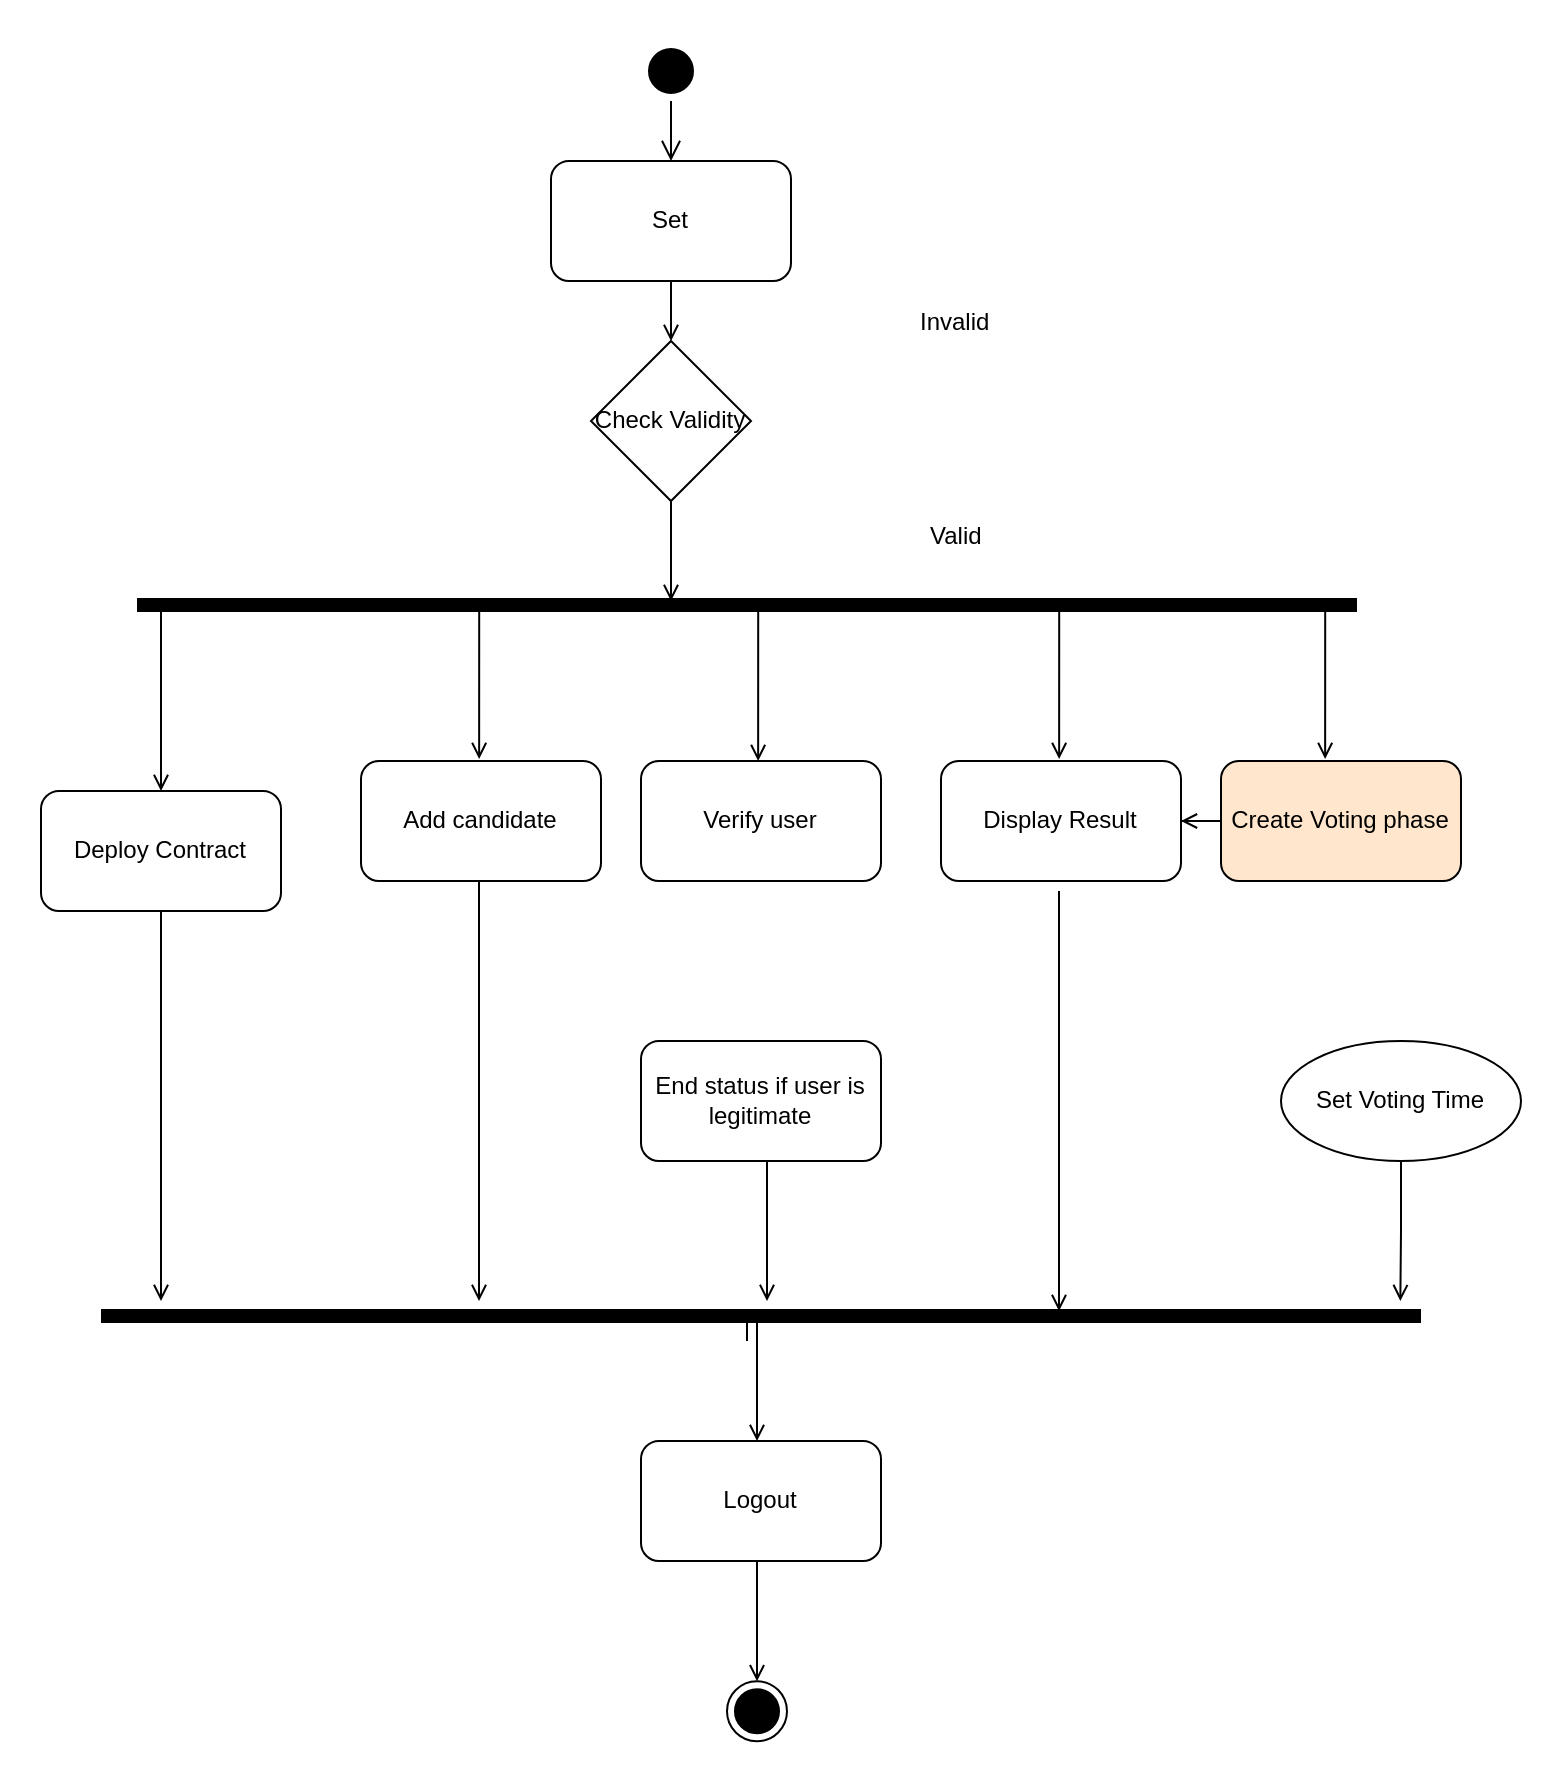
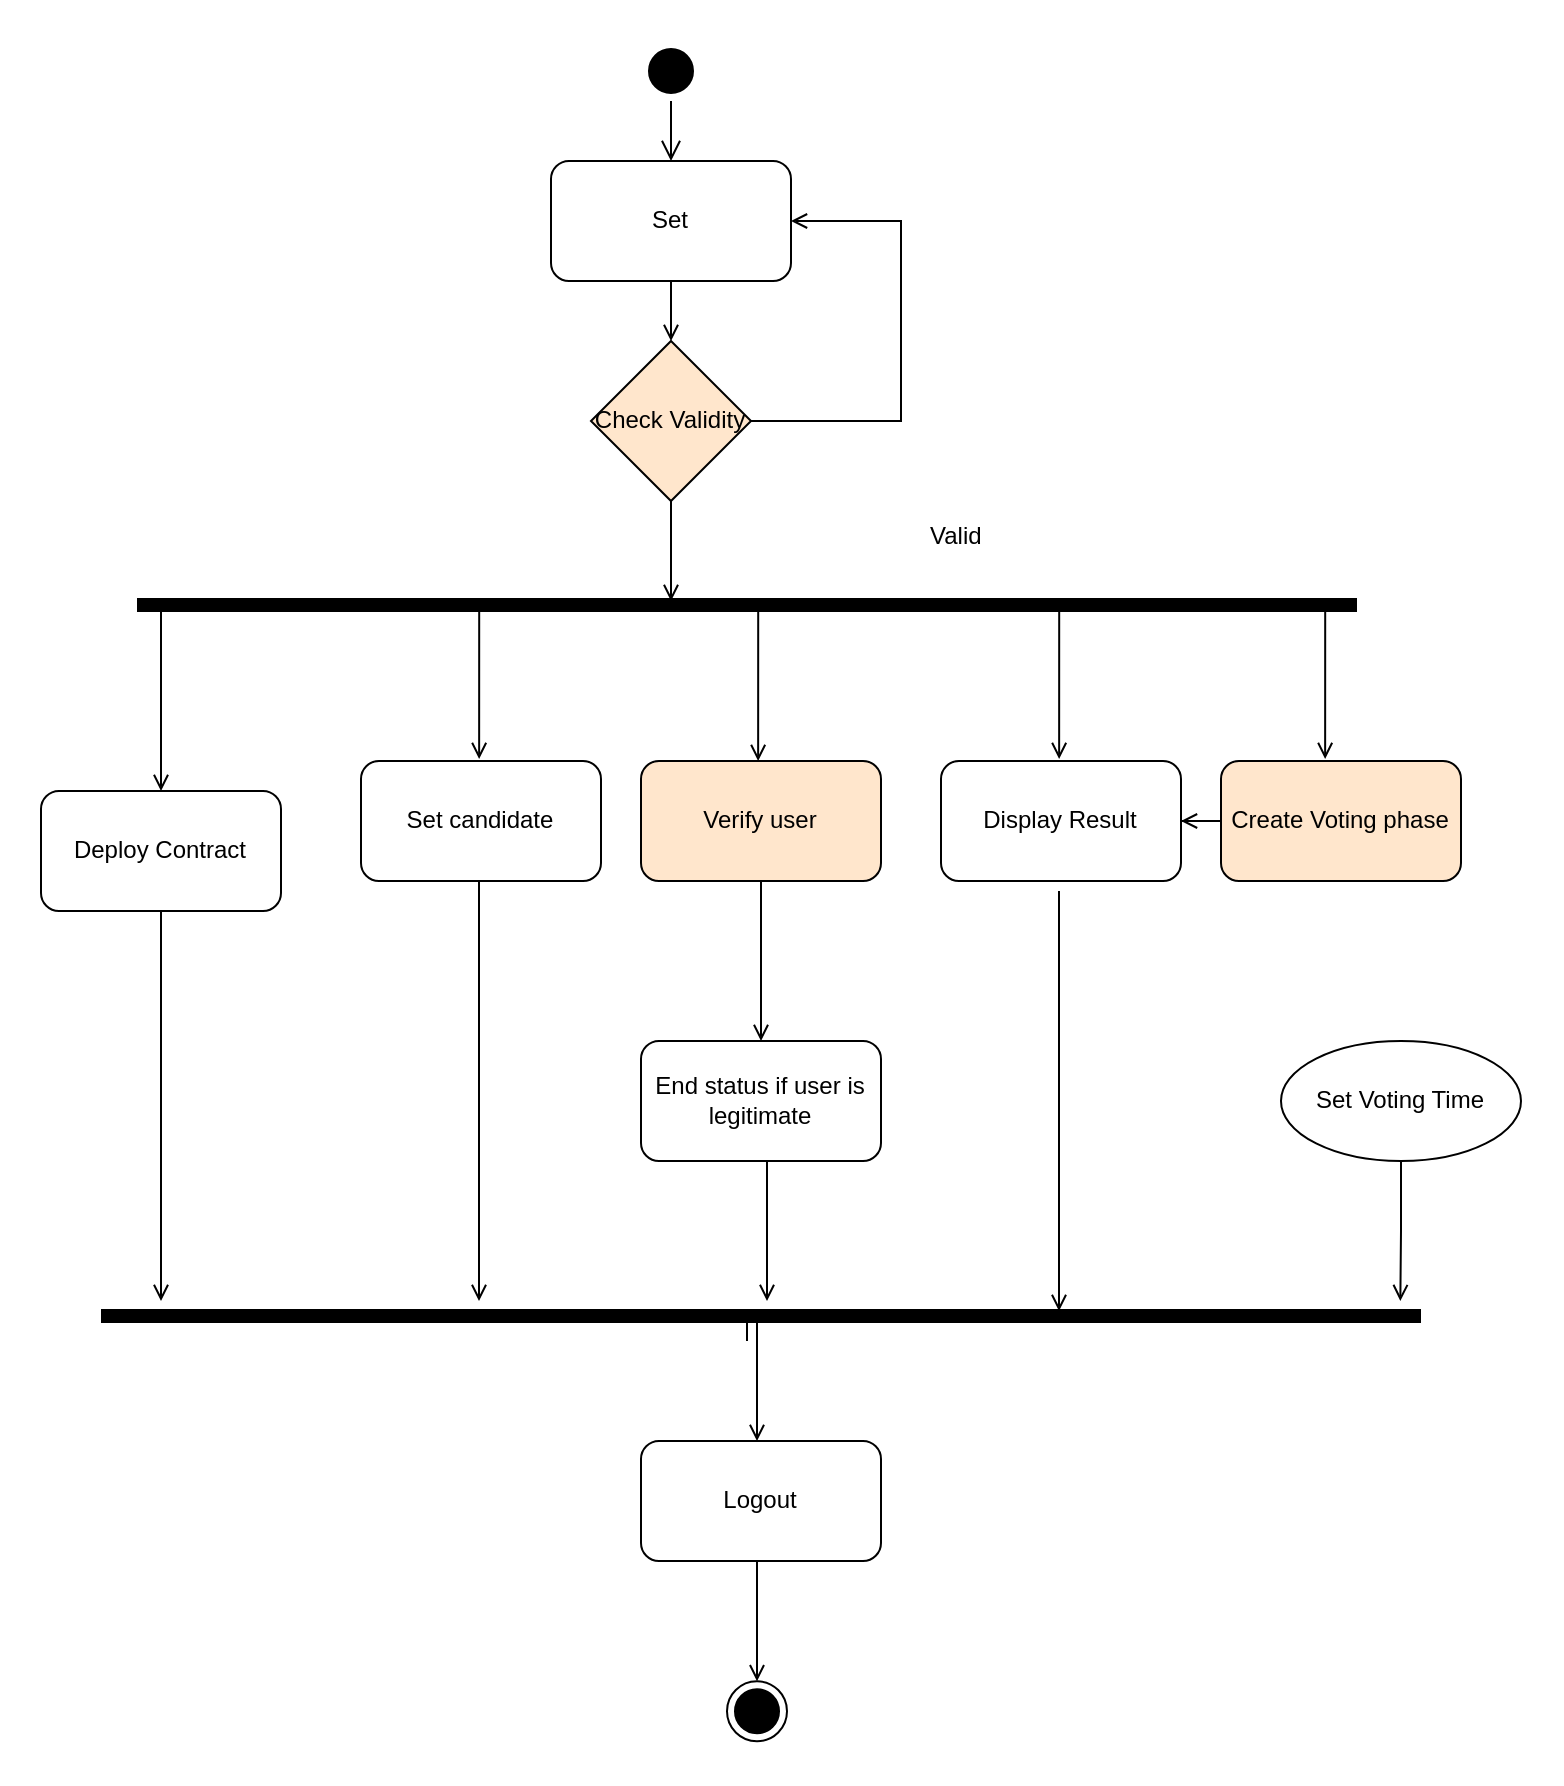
node "Invalid": removed
edge "Check Validity" -> "Set": added
node "Check Validity": fillcolor #ffffff -> #ffe6cc
node "Add candidate": label "Add candidate" -> "Set candidate"
node "Verify user": fillcolor #ffffff -> #ffe6cc
edge "Verify user" -> "End status if user is legitimate": added
